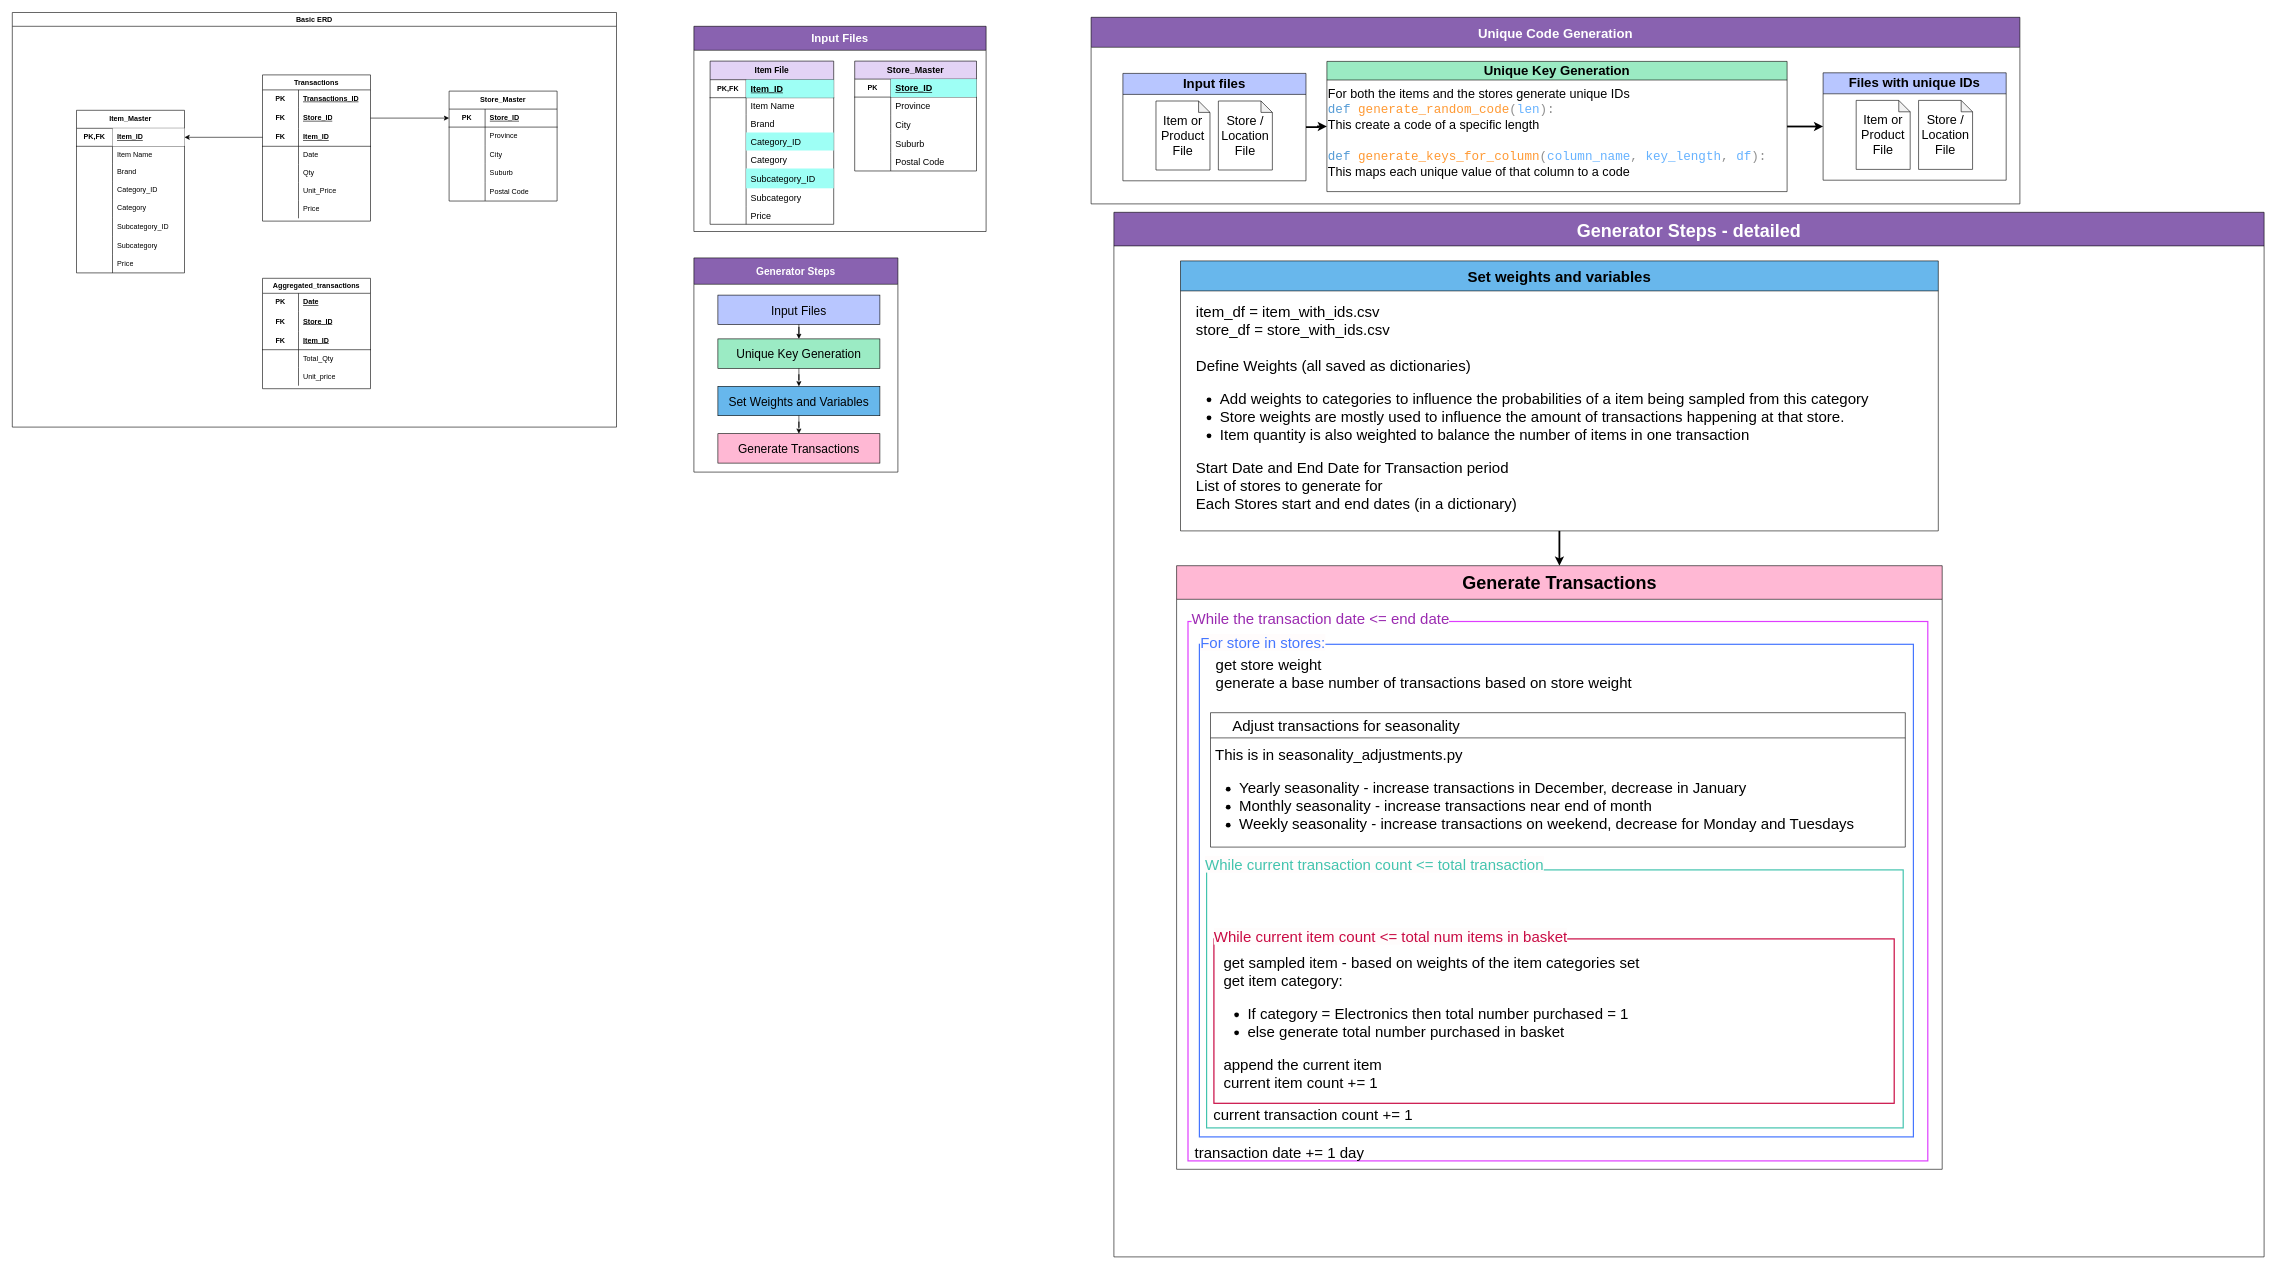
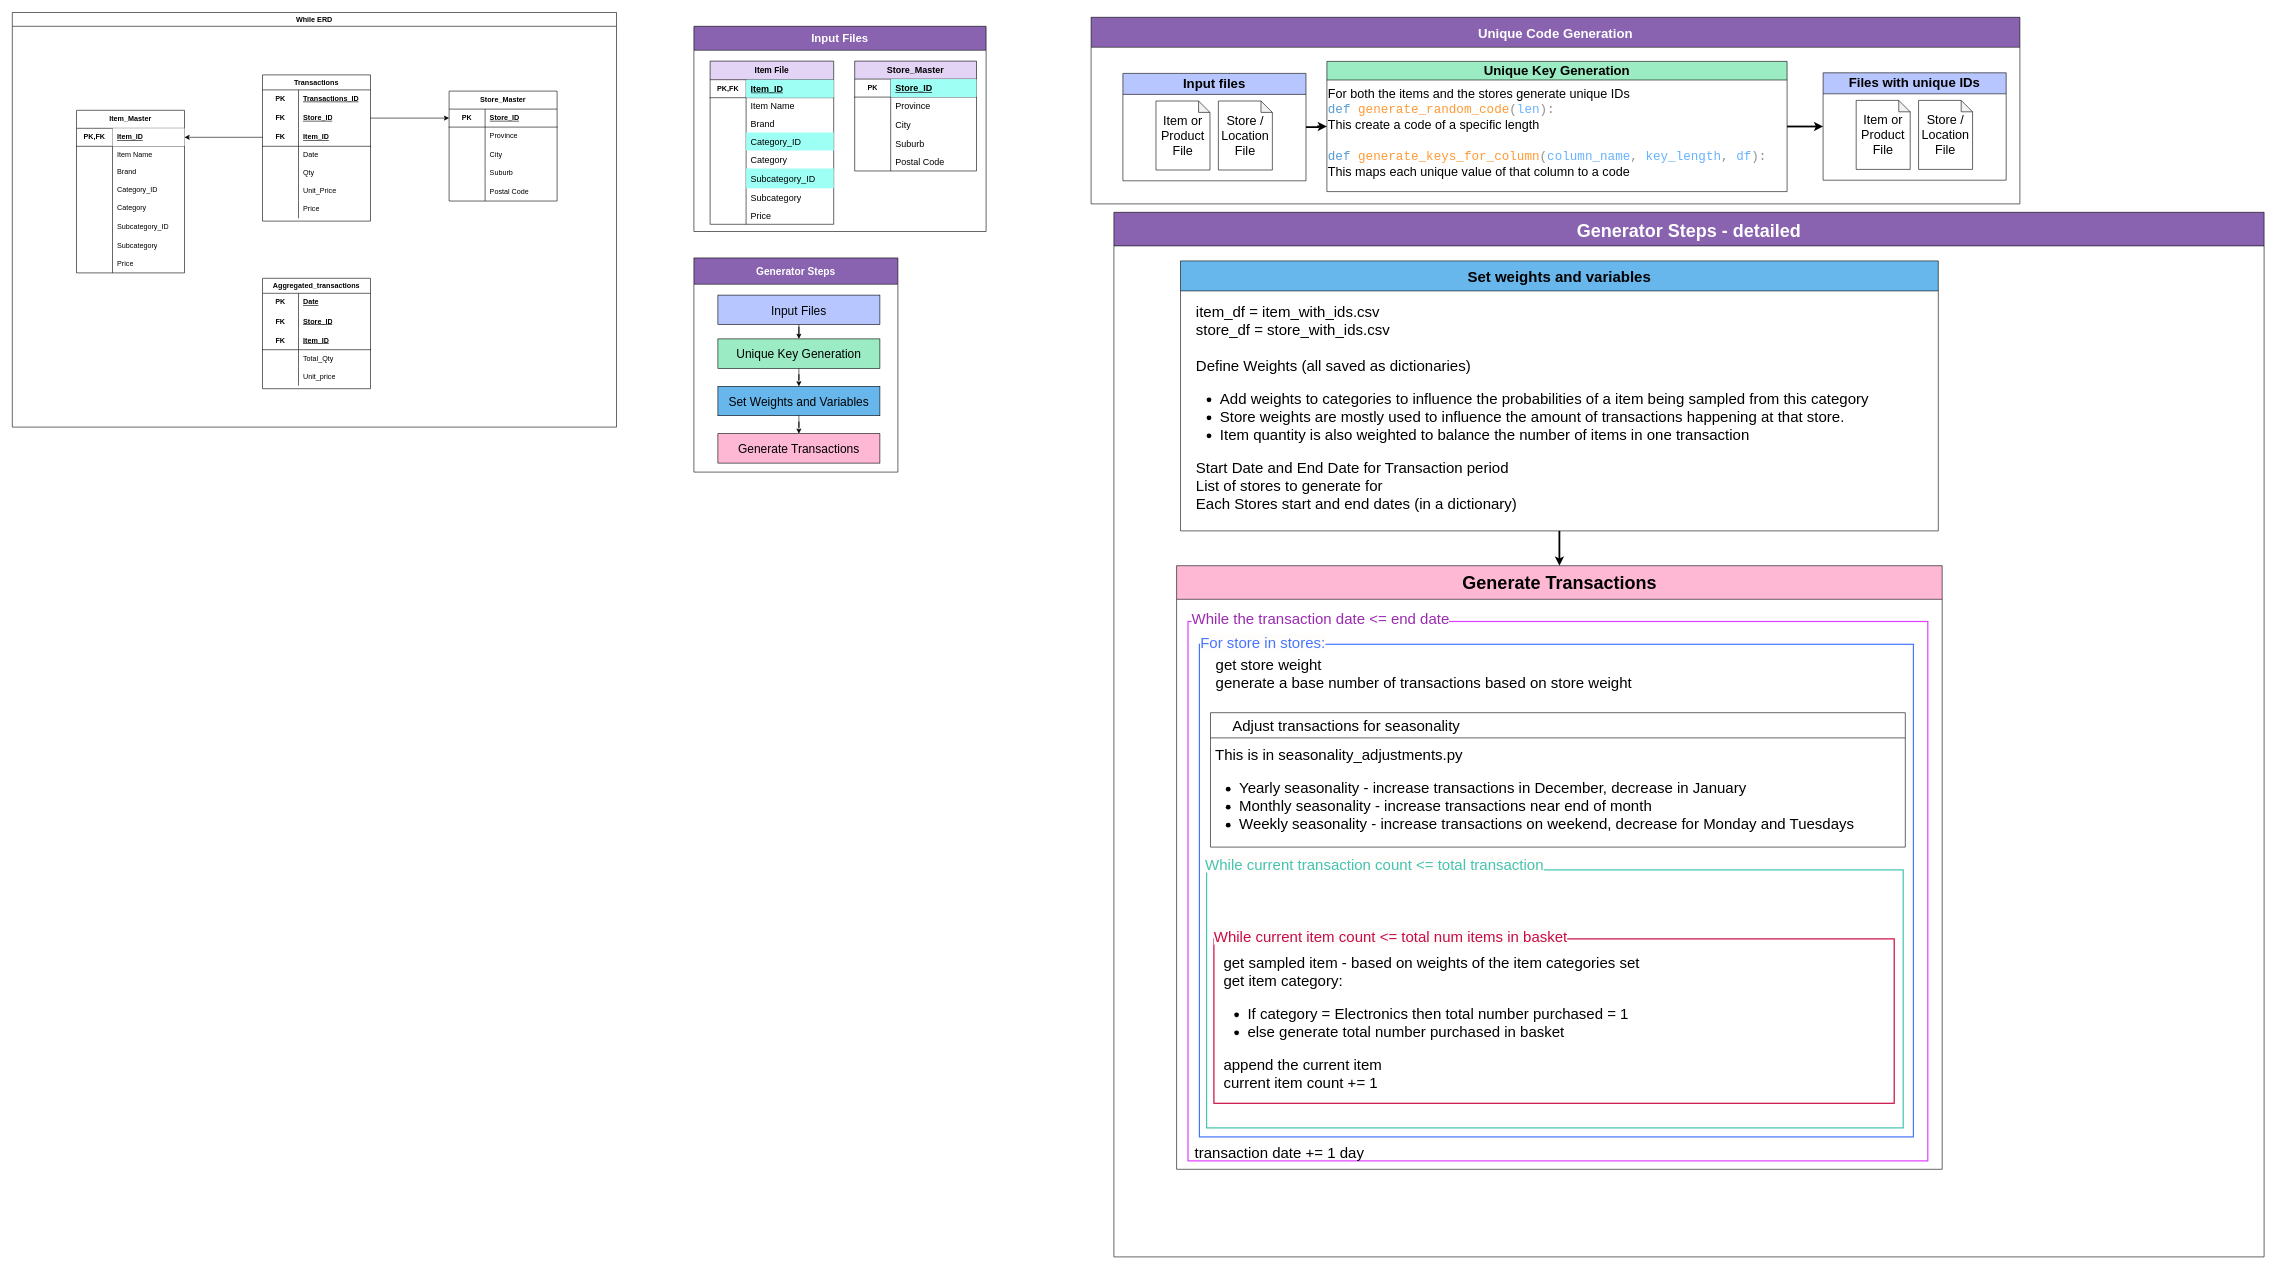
node "Basic ERD": label "Basic ERD" -> "While ERD"
node "current transaction count += 1": removed
